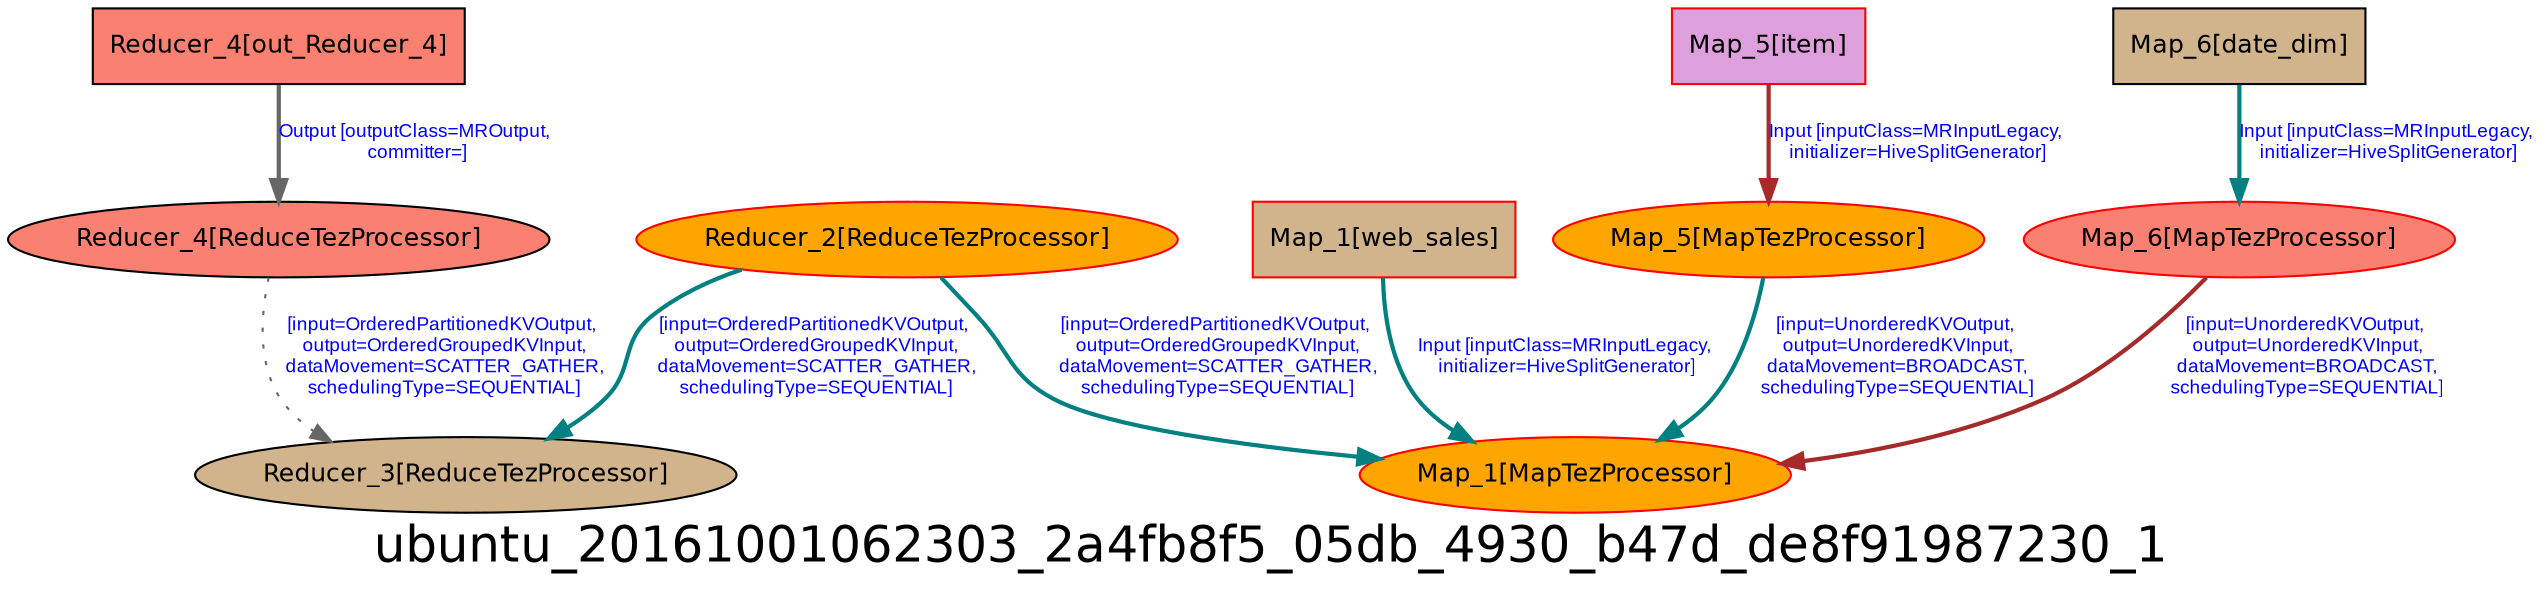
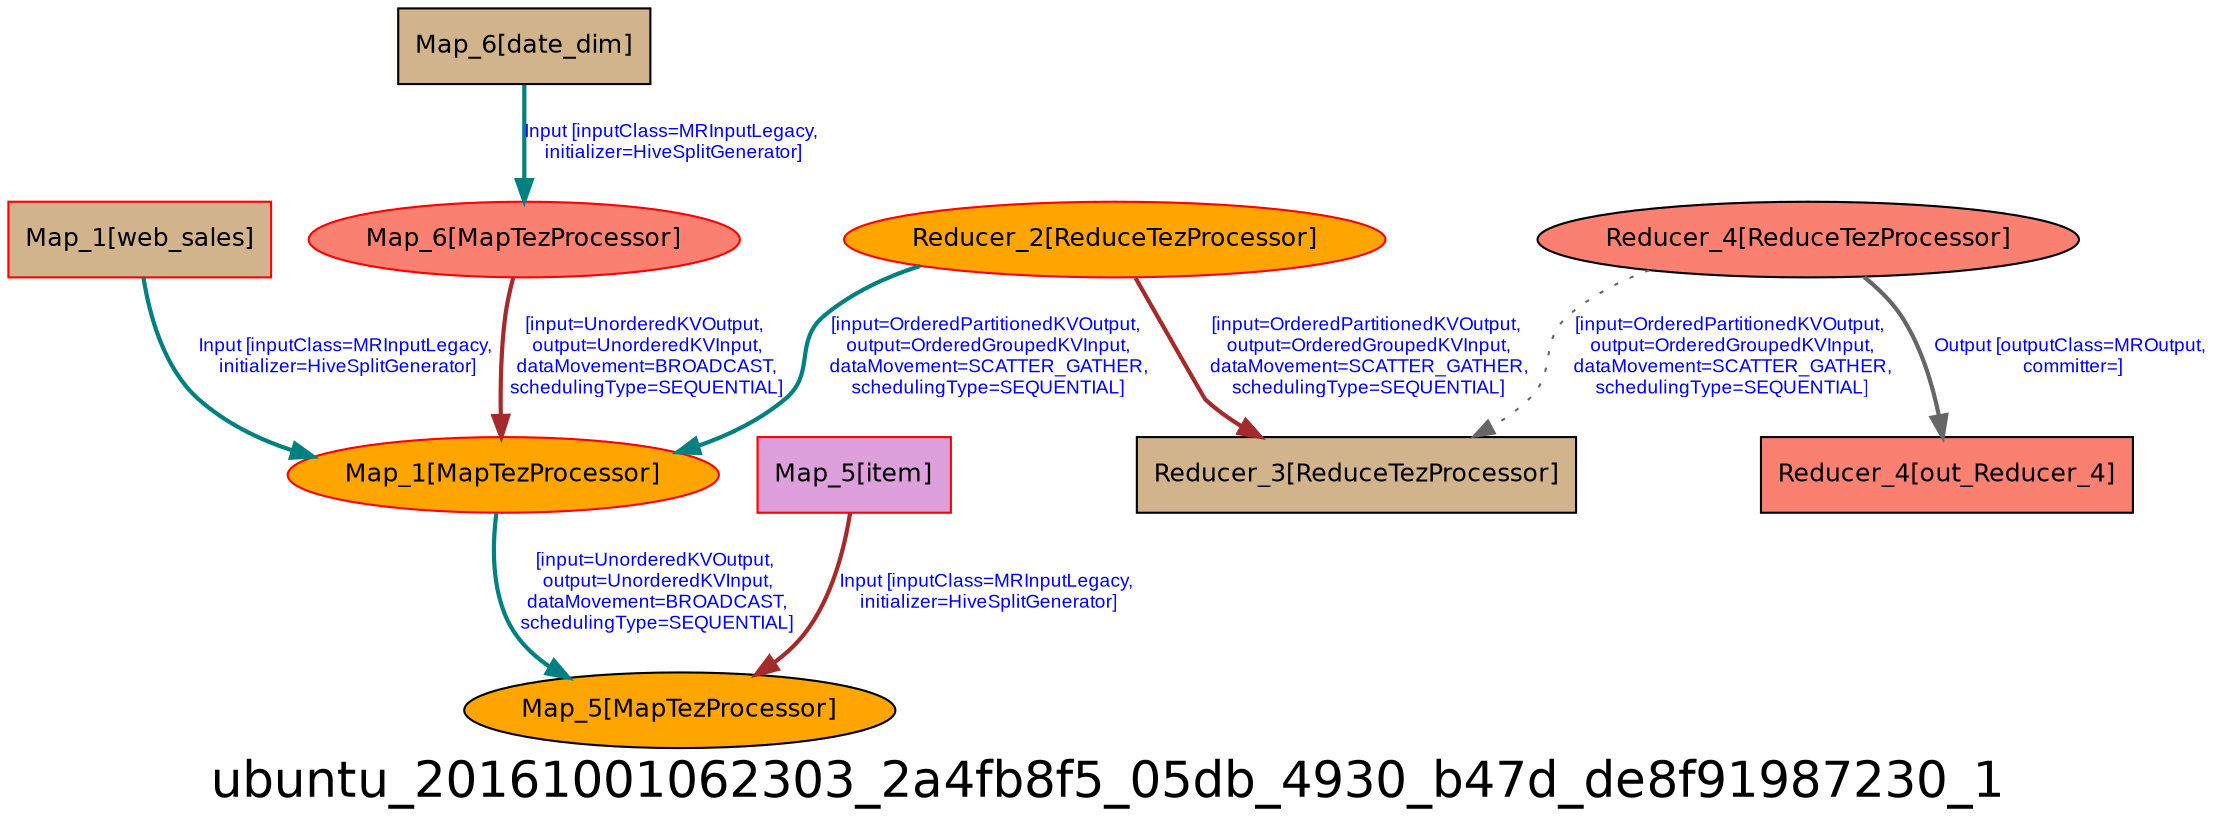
edge "Reducer_4[out_Reducer_4]" -> "Reducer_4[ReduceTezProcessor]": reversed
node "Map_5[MapTezProcessor]": color red -> black
edge "Reducer_2[ReduceTezProcessor]" -> "Reducer_3[ReduceTezProcessor]": color teal -> brown
edge "Map_5[MapTezProcessor]" -> "Map_1[MapTezProcessor]": reversed
node "Reducer_3[ReduceTezProcessor]": shape ellipse -> box
